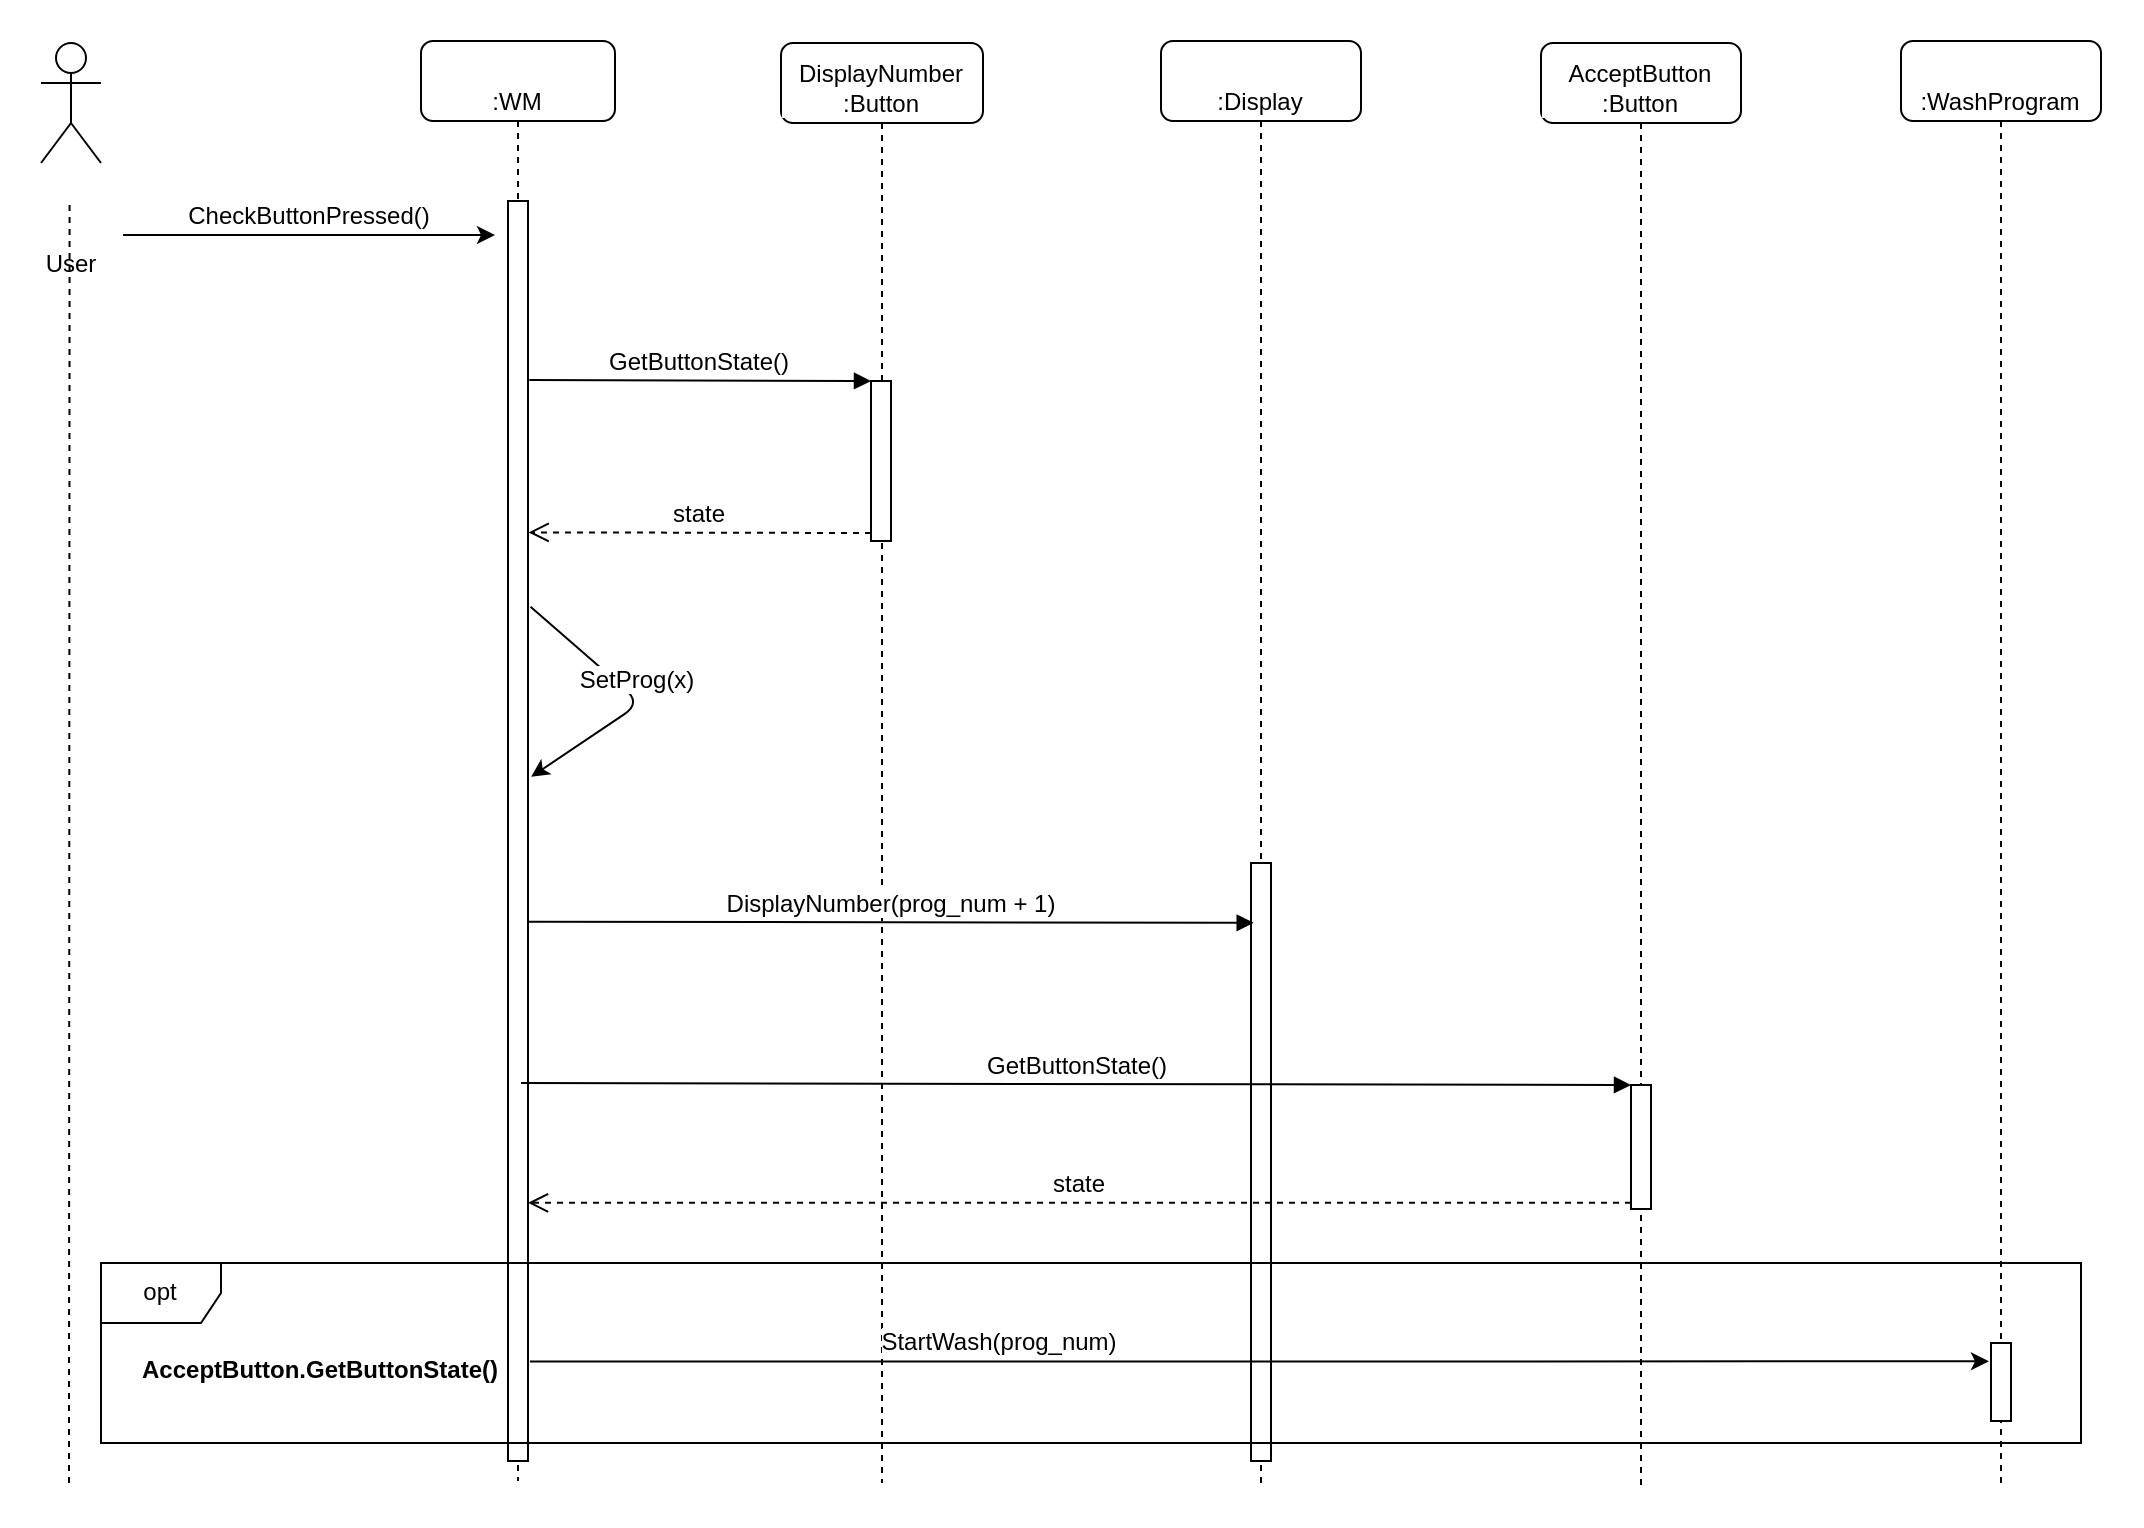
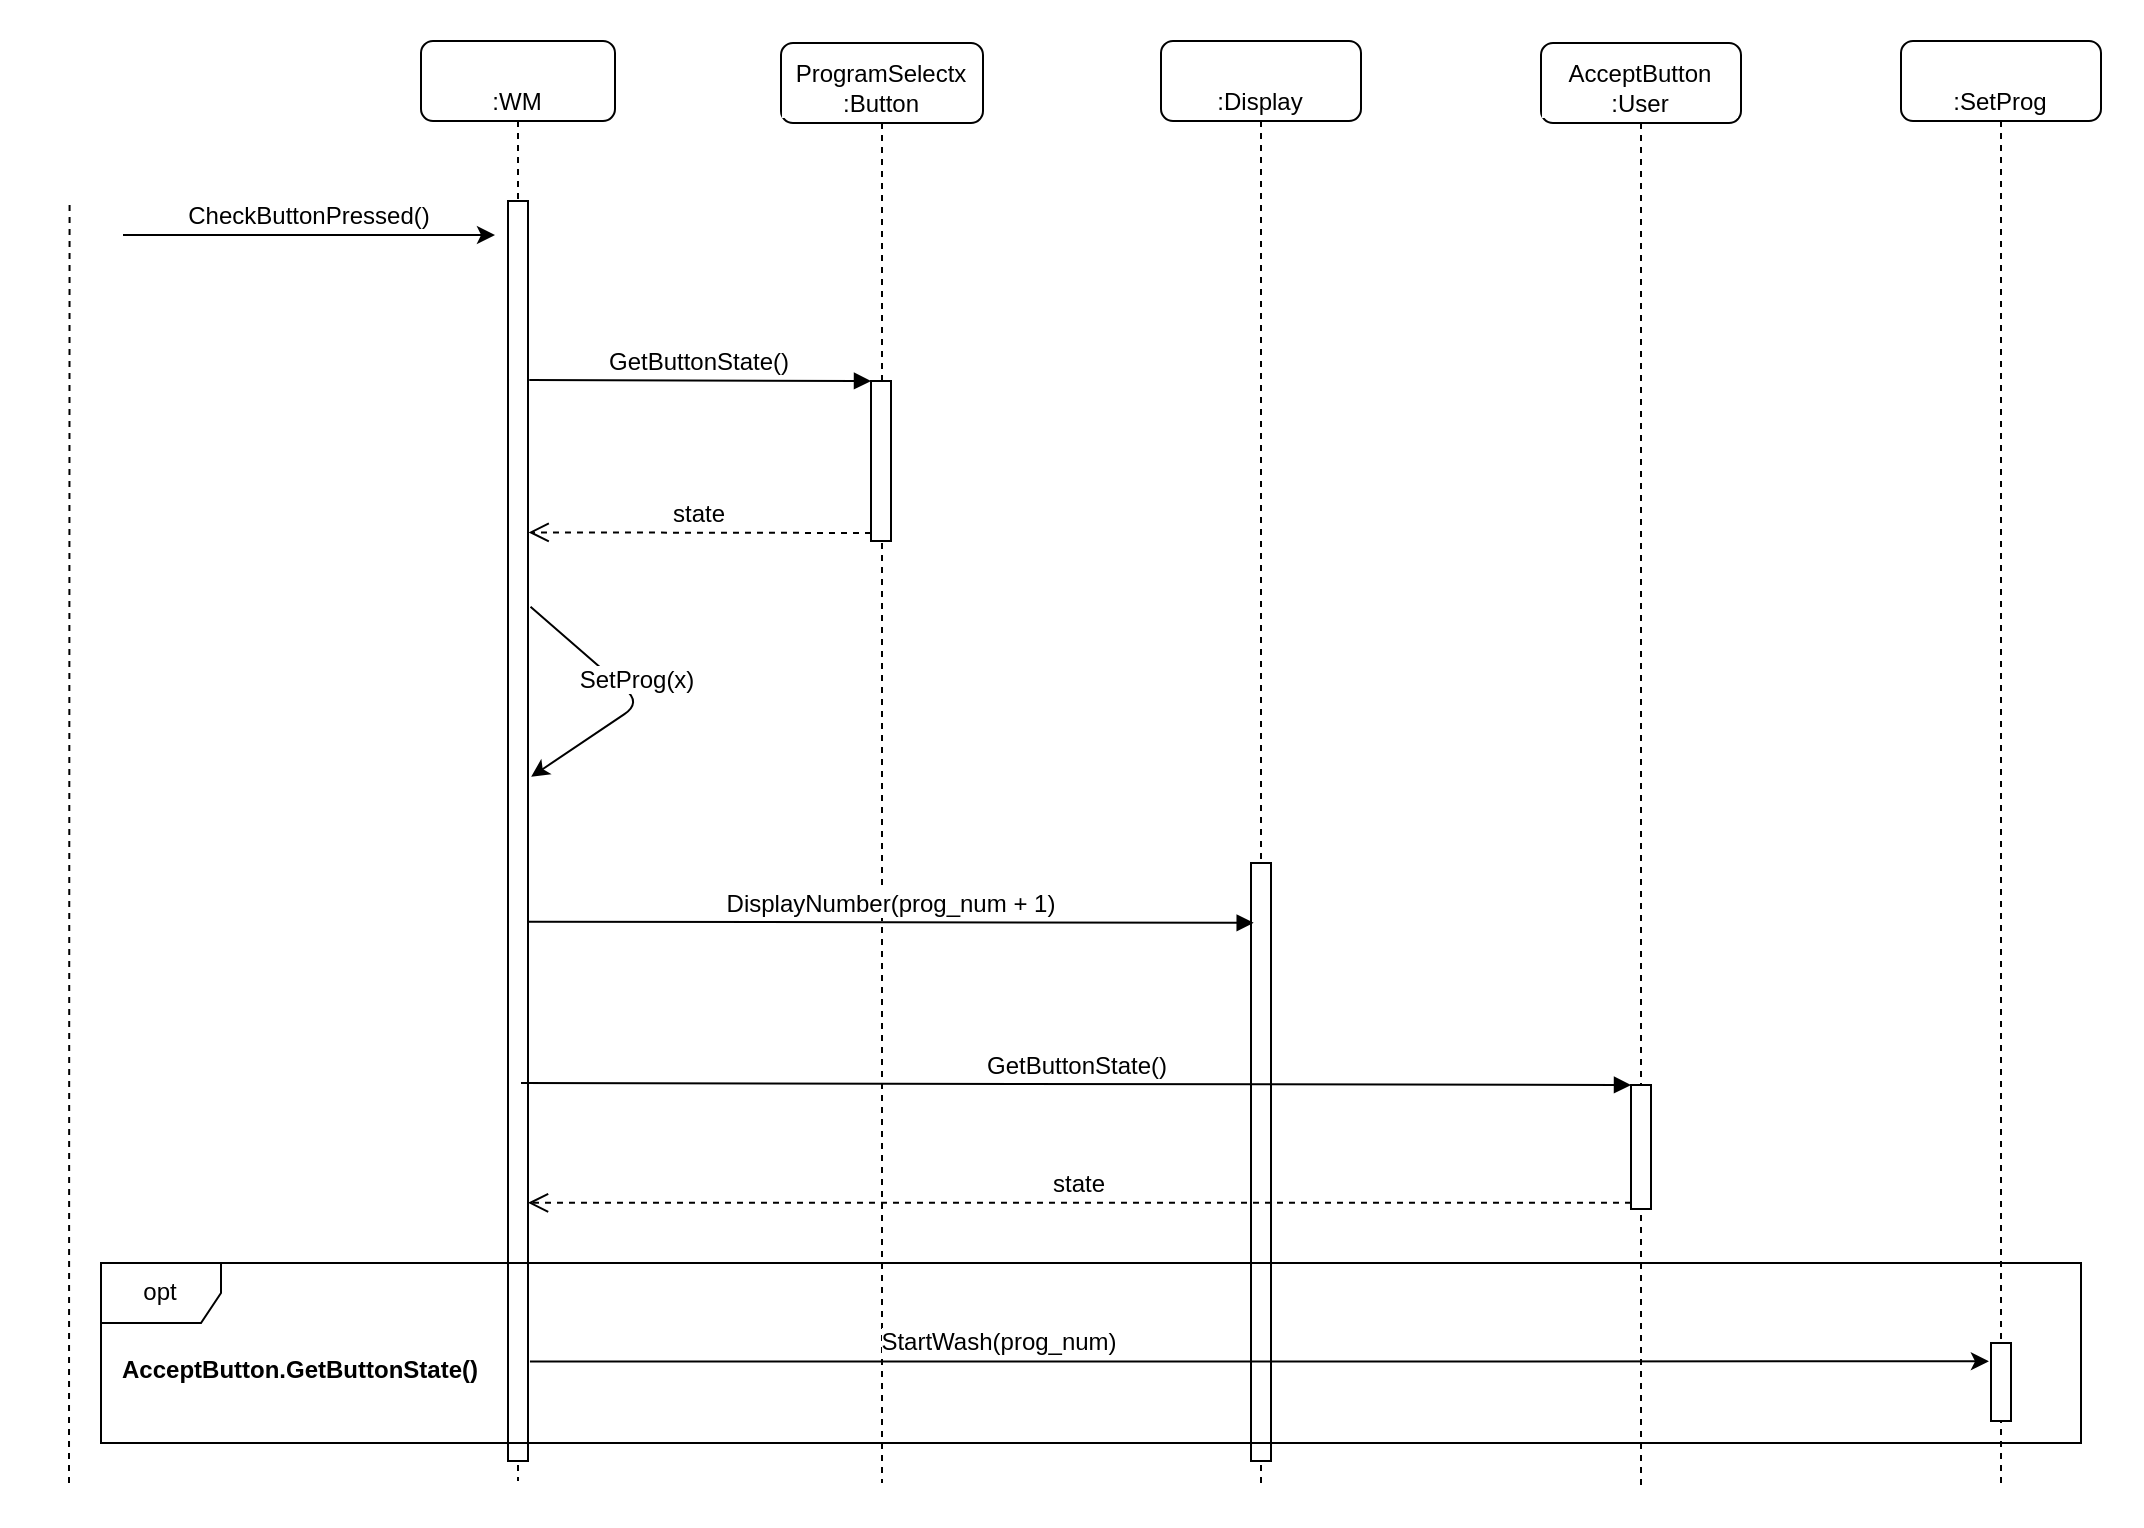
node "DisplayNumber :Button": label "DisplayNumber :Button" -> "ProgramSelectx :Button"
node "AcceptButton :Button": label "AcceptButton :Button" -> "AcceptButton :User"
node ":WashProgram": label ":WashProgram" -> ":SetProg"
node "User": removed
node "AcceptButton.GetButtonState()": moved (321, 1369) -> (301, 1369)
